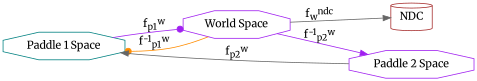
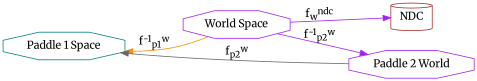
edge "World Space" -> "NDC": color gray40 -> purple
edge "Paddle 1 Space" -> "World Space": removed, label "f p1 w"
edge "World Space" -> "Paddle 1 Space": arrowhead dot -> normal
node "Paddle 2 Space": label "Paddle 2 Space" -> "Paddle 2 World"
